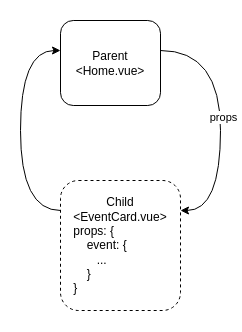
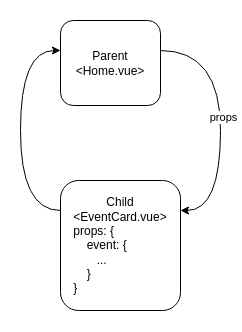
node "Child <EventCard.vue> props: { event: { ... } }": style dashed -> solid
